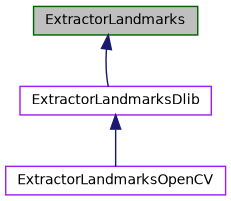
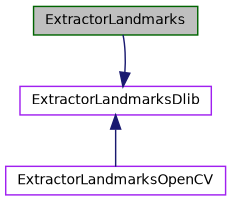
edge "ExtractorLandmarksDlib" -> "ExtractorLandmarks": reversed
